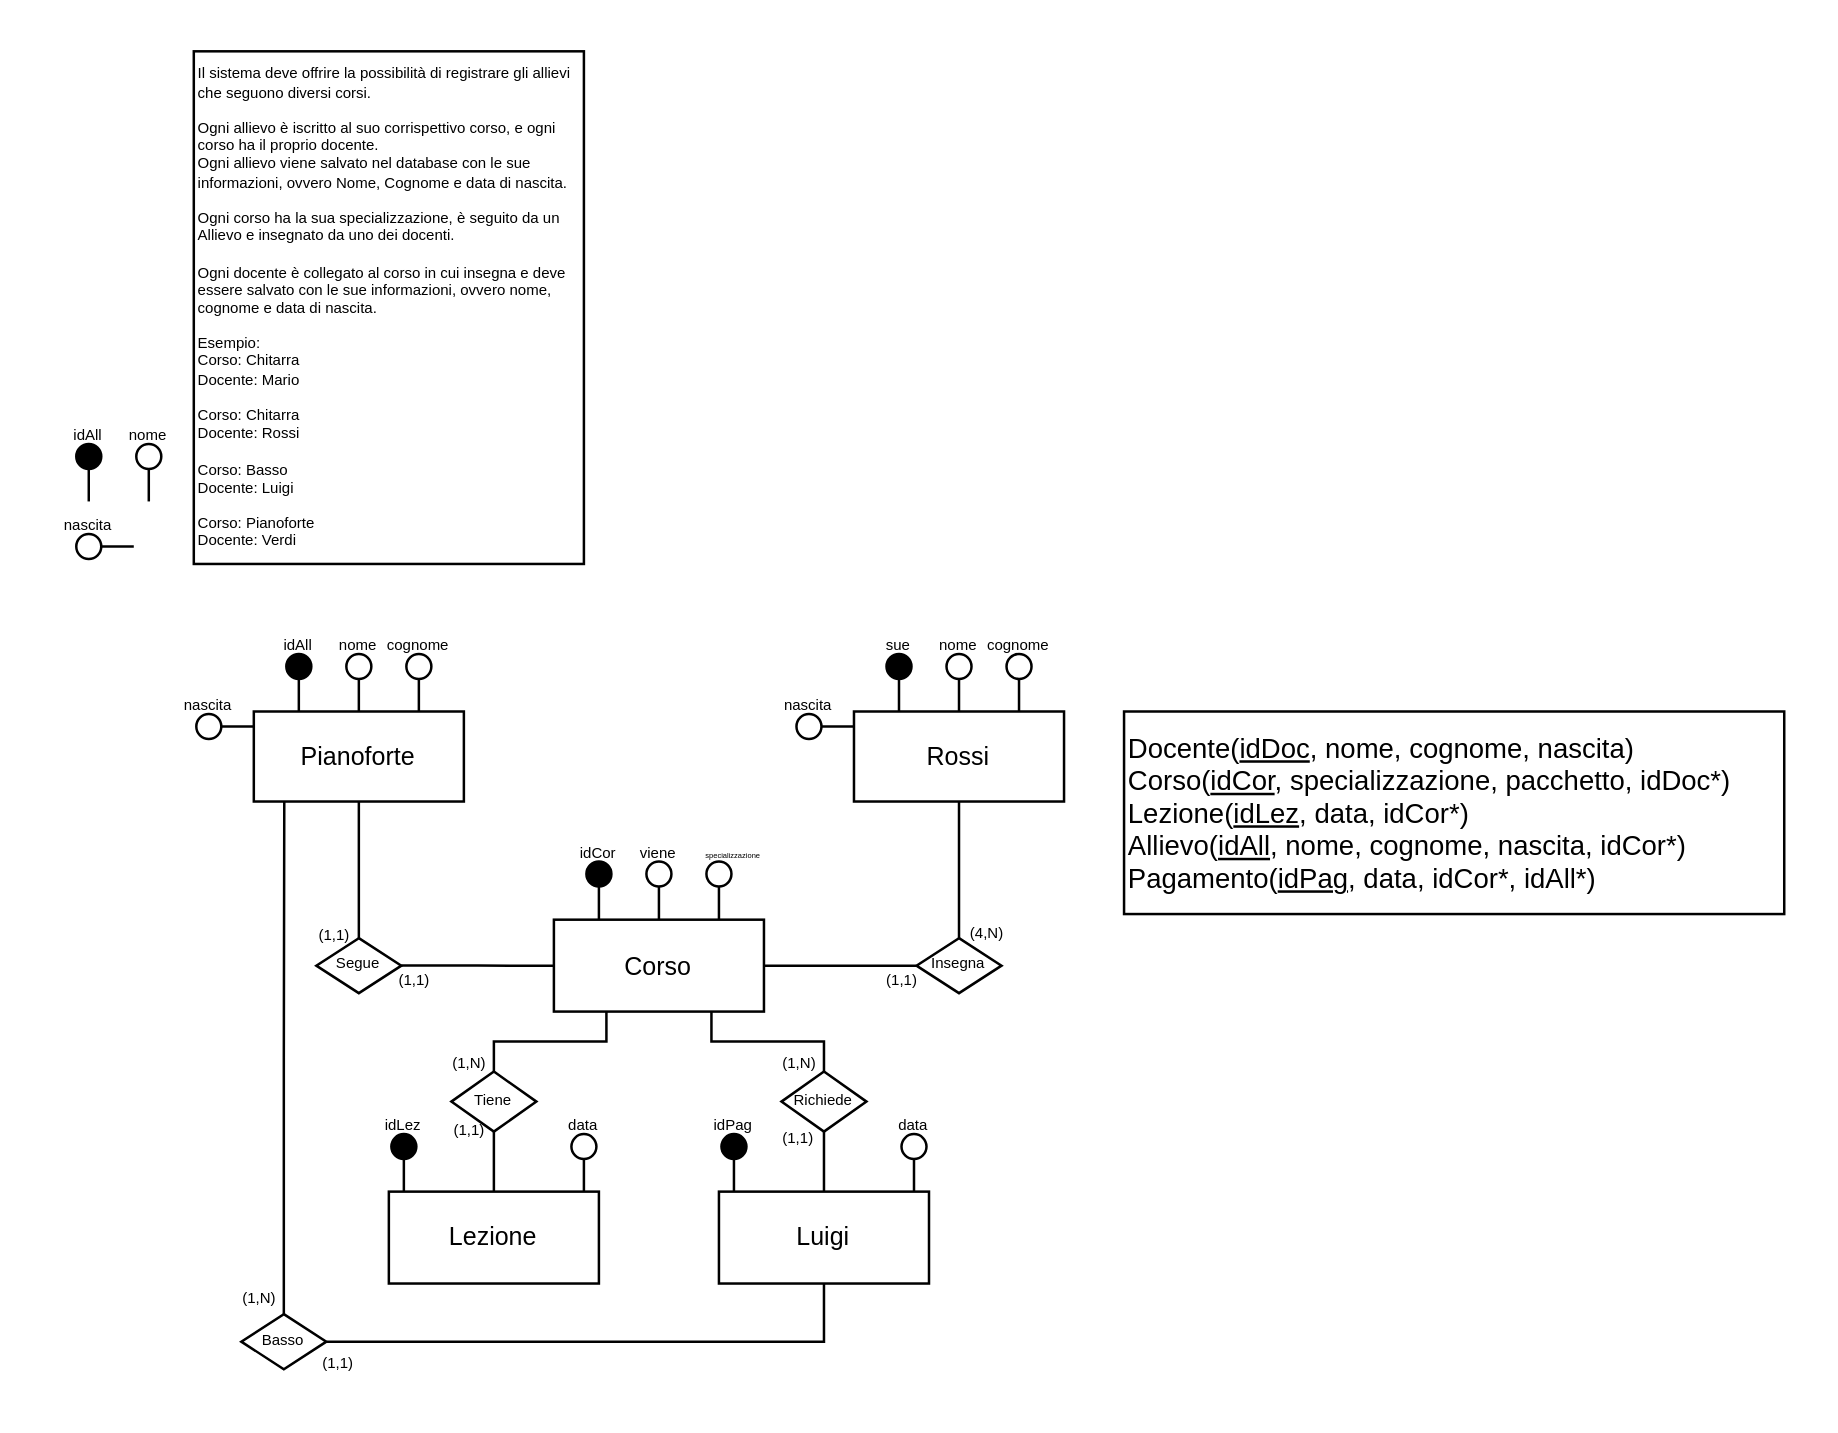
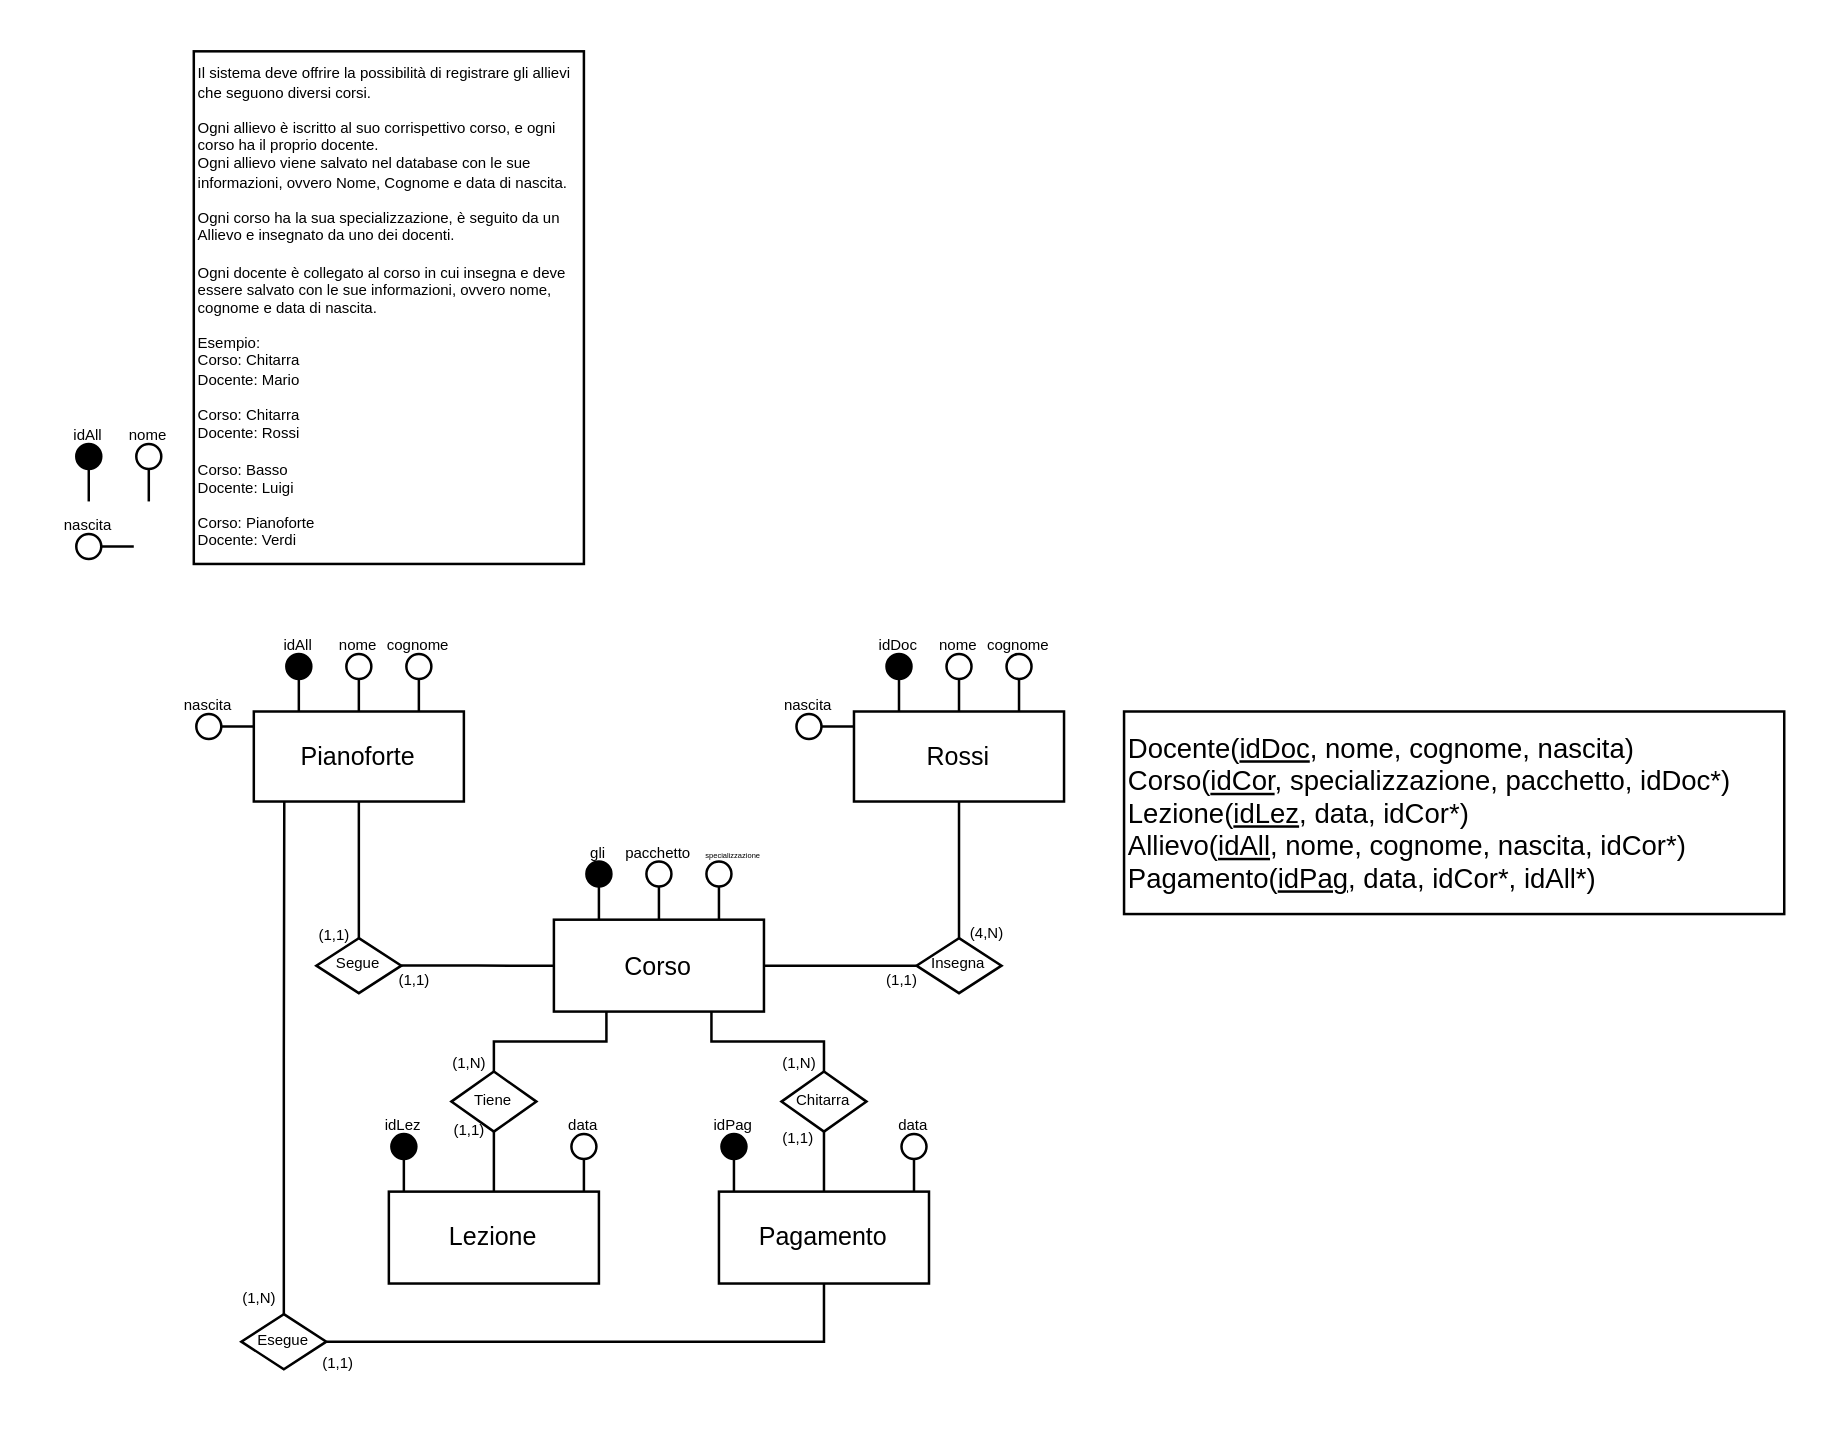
node "sue": label "sue" -> "idDoc"
node "idCor": label "idCor" -> "gli"
node "viene": label "viene" -> "pacchetto"
node "Richiede": label "Richiede" -> "Chitarra"
node "Luigi": label "Luigi" -> "Pagamento"
node "Basso": label "Basso" -> "Esegue"
